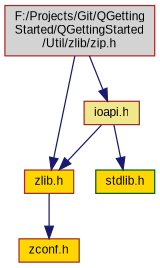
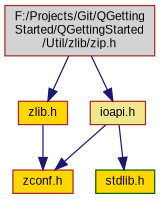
edge "ioapi.h" -> "zlib.h": now "ioapi.h" -> "zconf.h"
